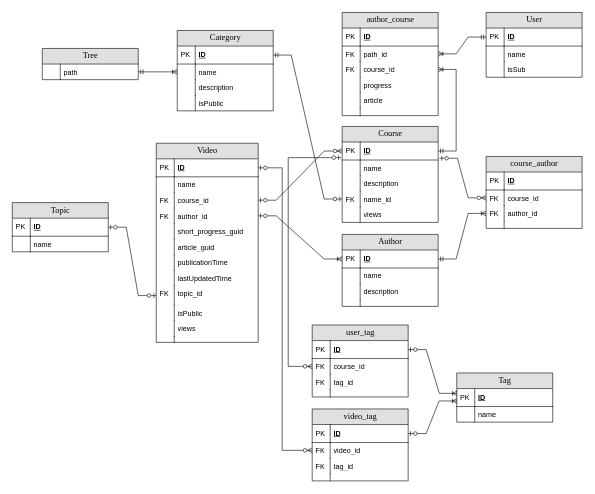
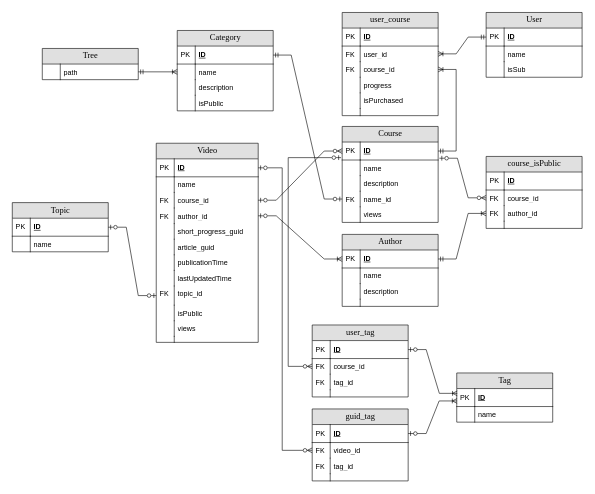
node "author_course": label "author_course" -> "user_course"
node "path_id": label "path_id" -> "user_id"
node "article": label "article" -> "isPurchased"
node "course_author": label "course_author" -> "course_isPublic"
node "video_tag": label "video_tag" -> "guid_tag"
